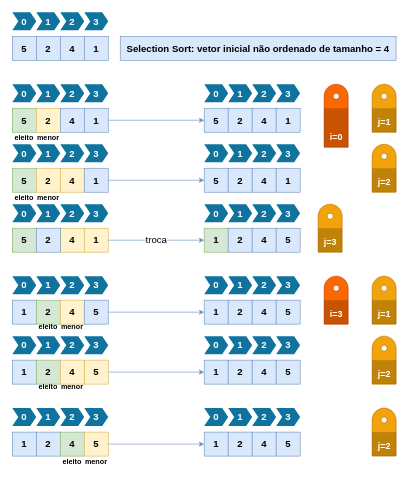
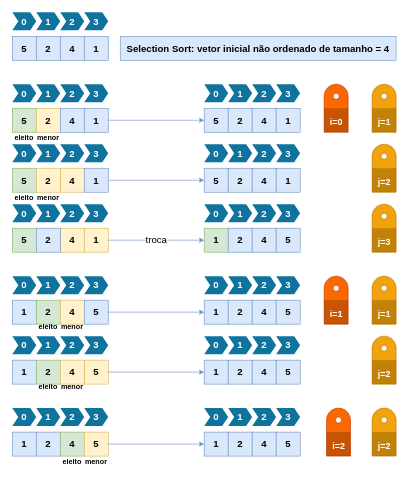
node "i=0": size 24x63 -> 24x48
node "j=3": moved (330, 228) -> (384, 228)
node "i=3": label "i=3" -> "i=1"
node "i=2": added
